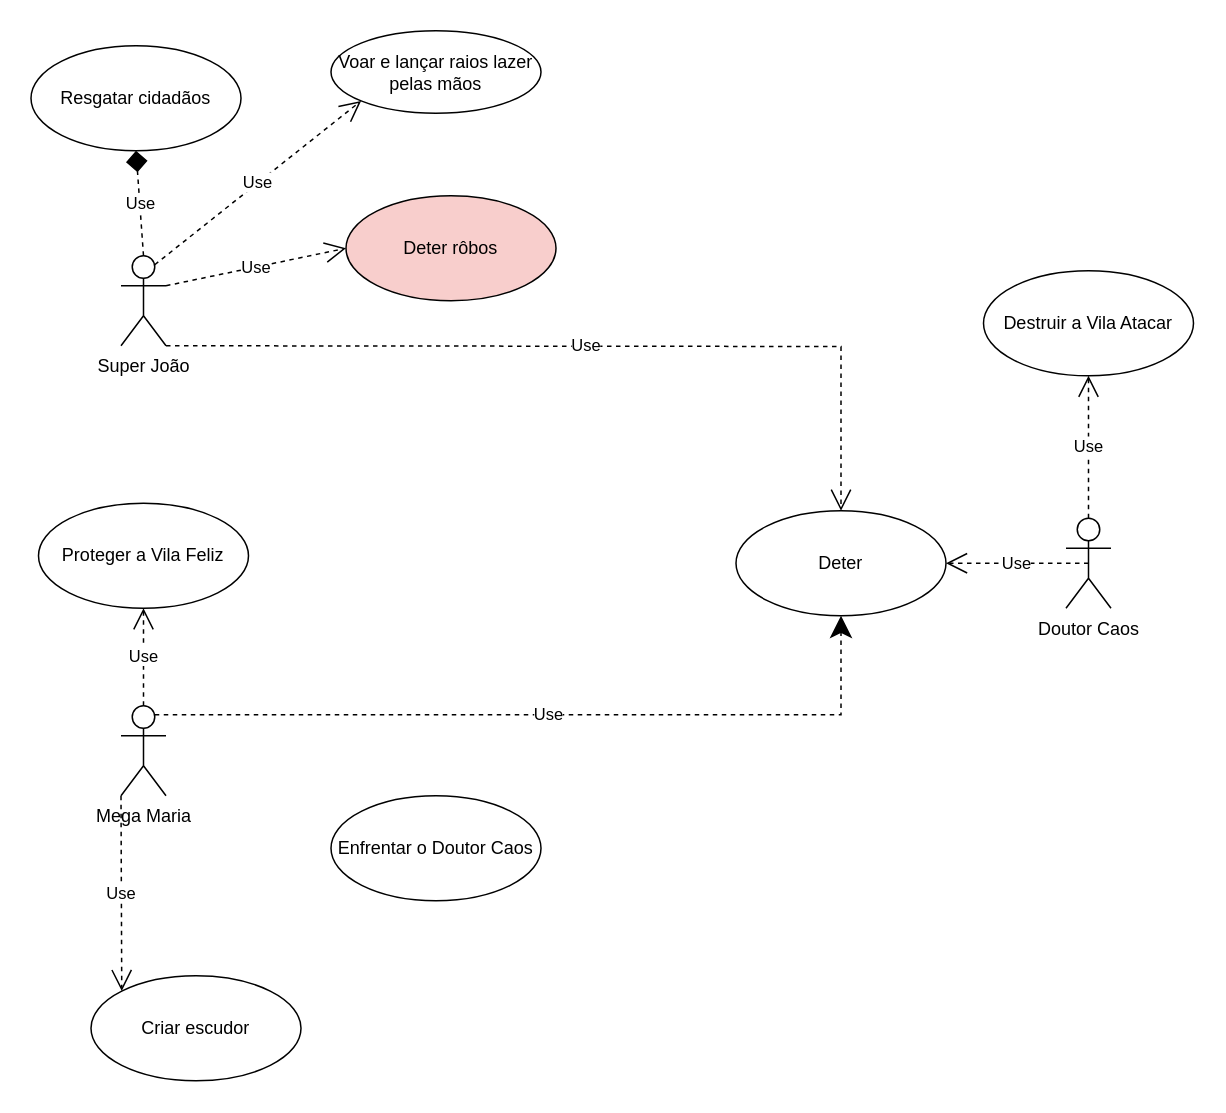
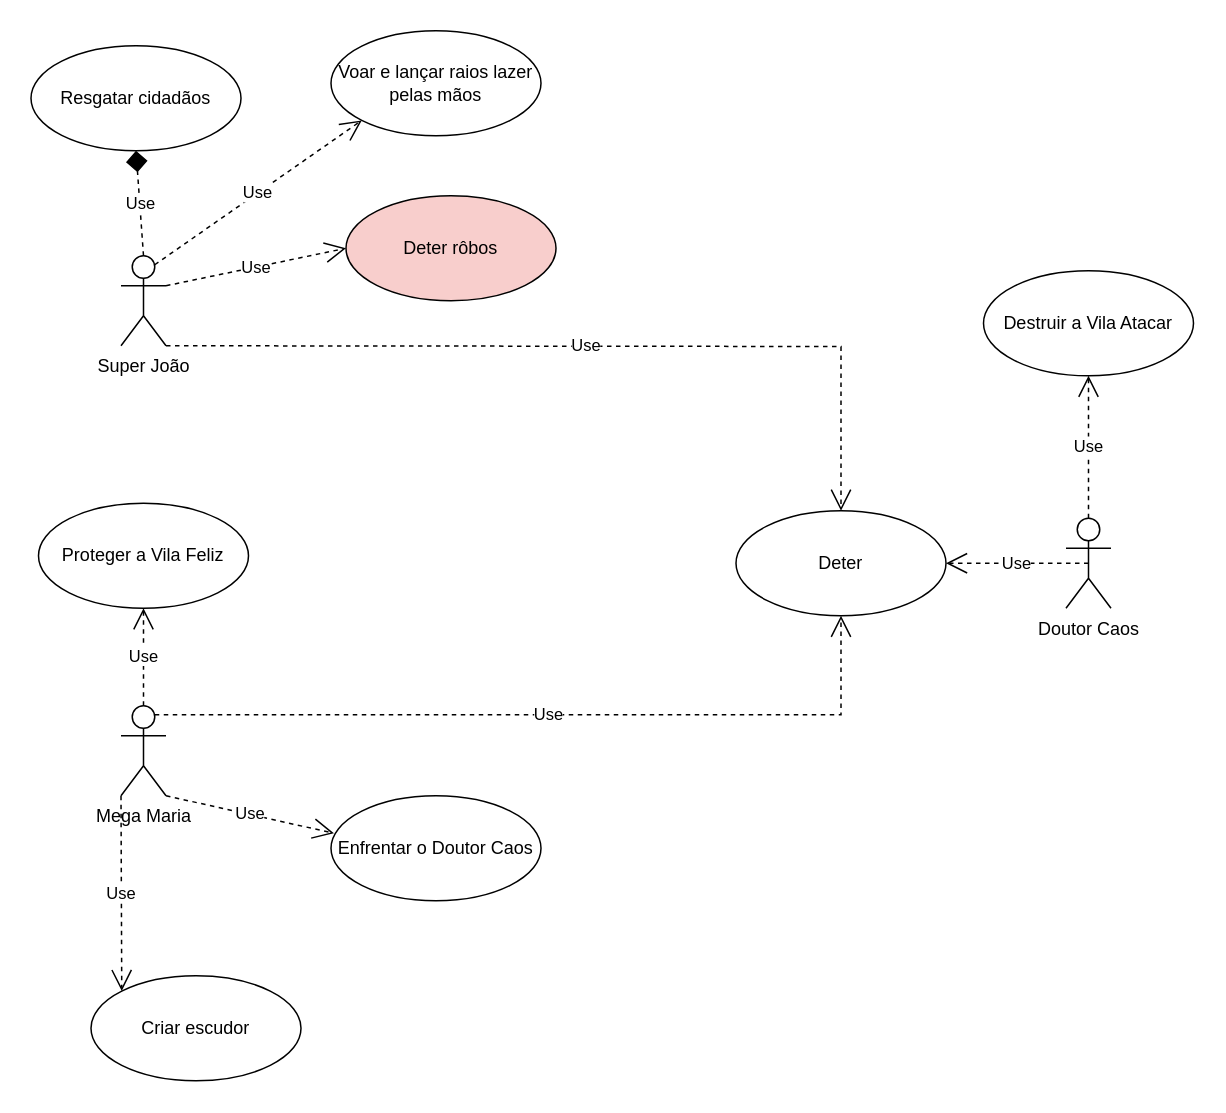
node "Voar e lançar raios lazer pelas mãos": size 210x83 -> 210x105
edge "Mega Maria" -> "Deter": arrowhead classic -> open
edge "Mega Maria" -> "Enfrentar o Doutor Caos": added, label "Use"
